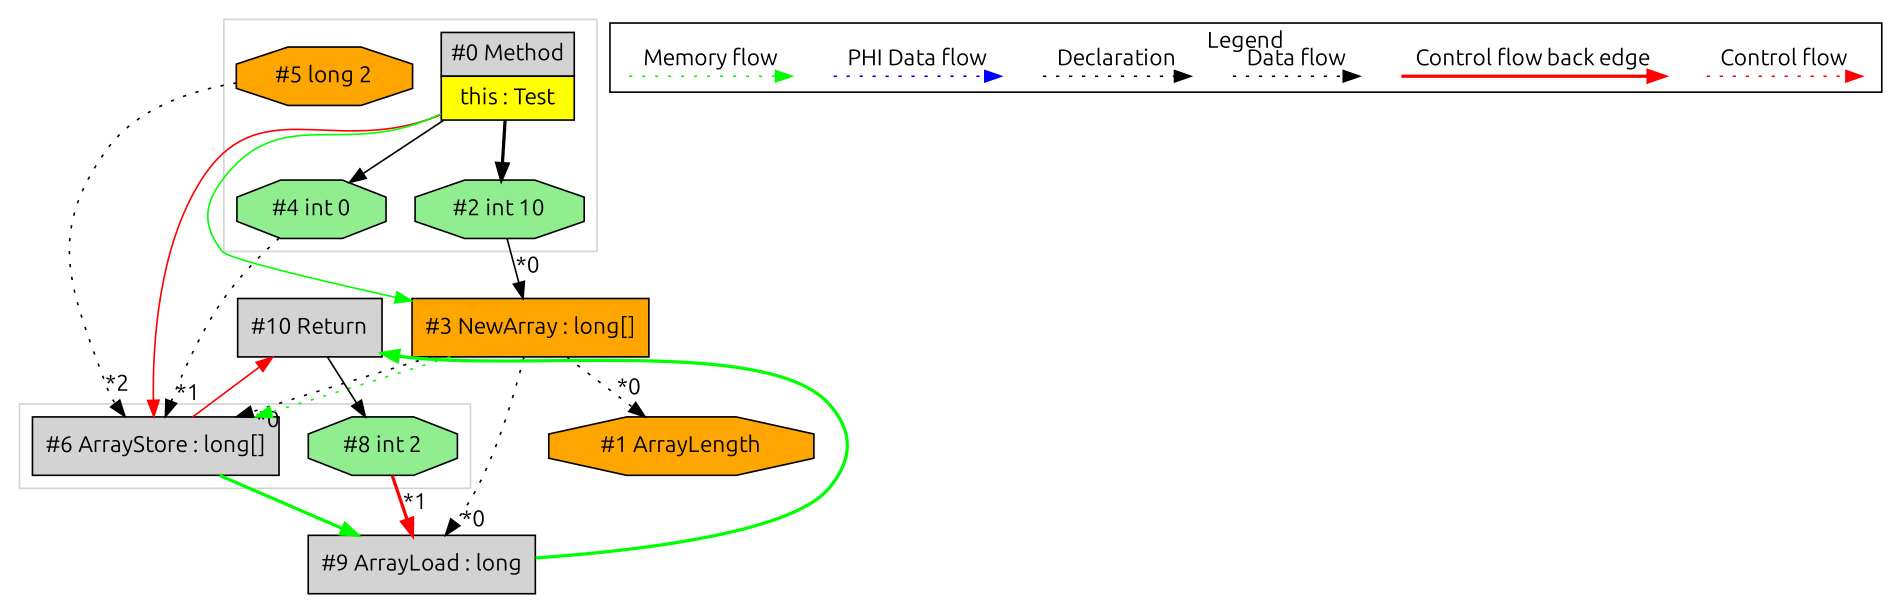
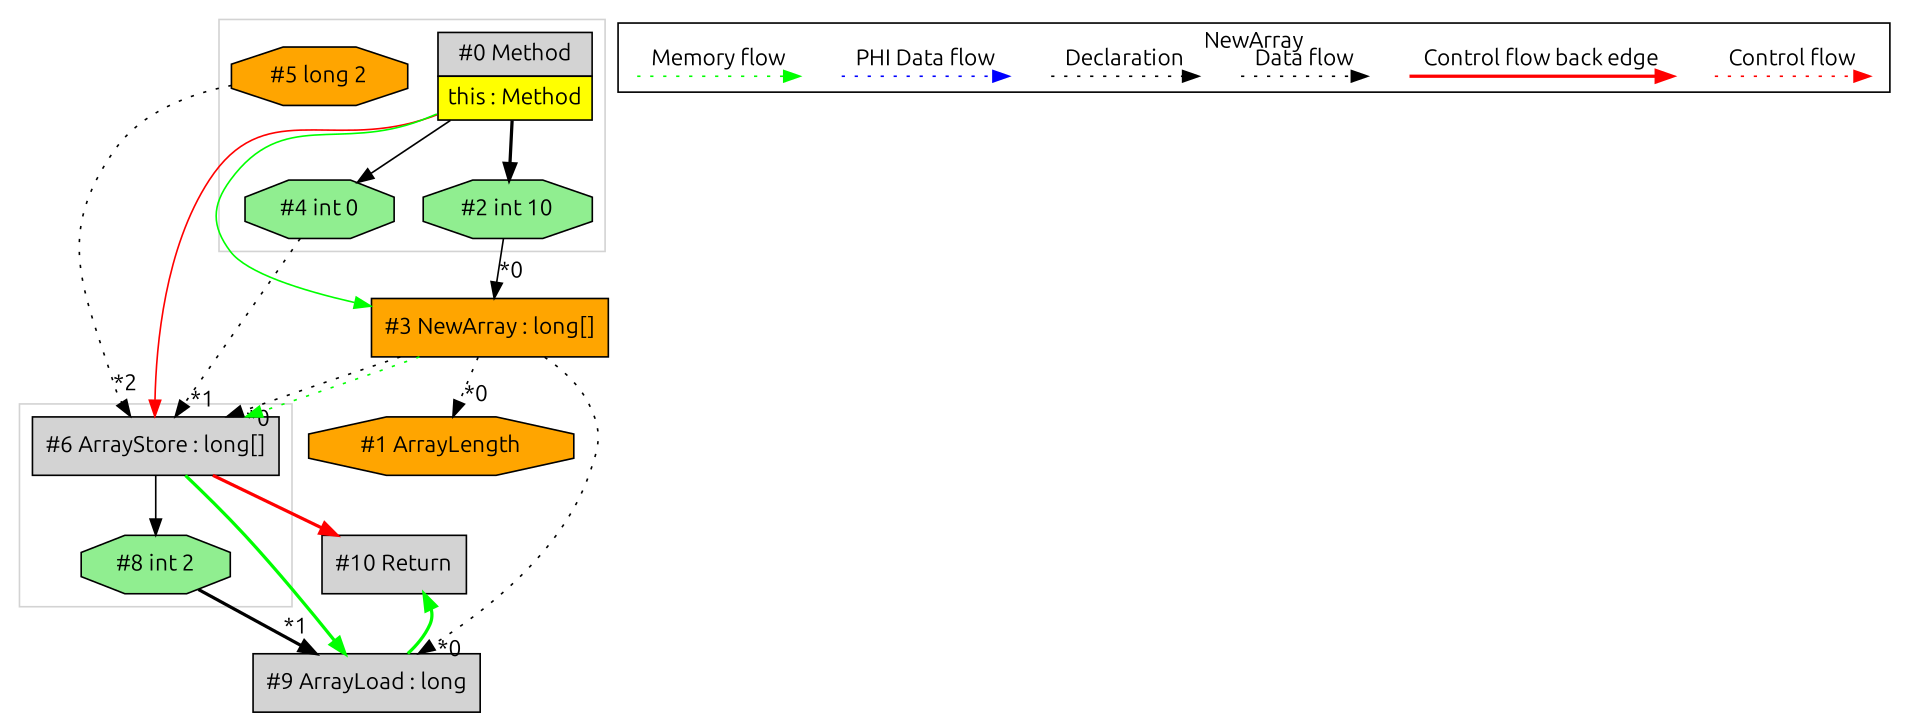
cluster "Legend": label "Legend" -> "NewArray"
node "#0 Method": text "this : Test" -> "this : Method"
edge "#10 Return" -> "#8 int 2": now "#6 ArrayStore : long[]" -> "#8 int 2"
edge "#6 ArrayStore : long[]" -> "#10 Return": style solid -> bold
edge "#8 int 2" -> "#9 ArrayLoad : long": color red -> black
